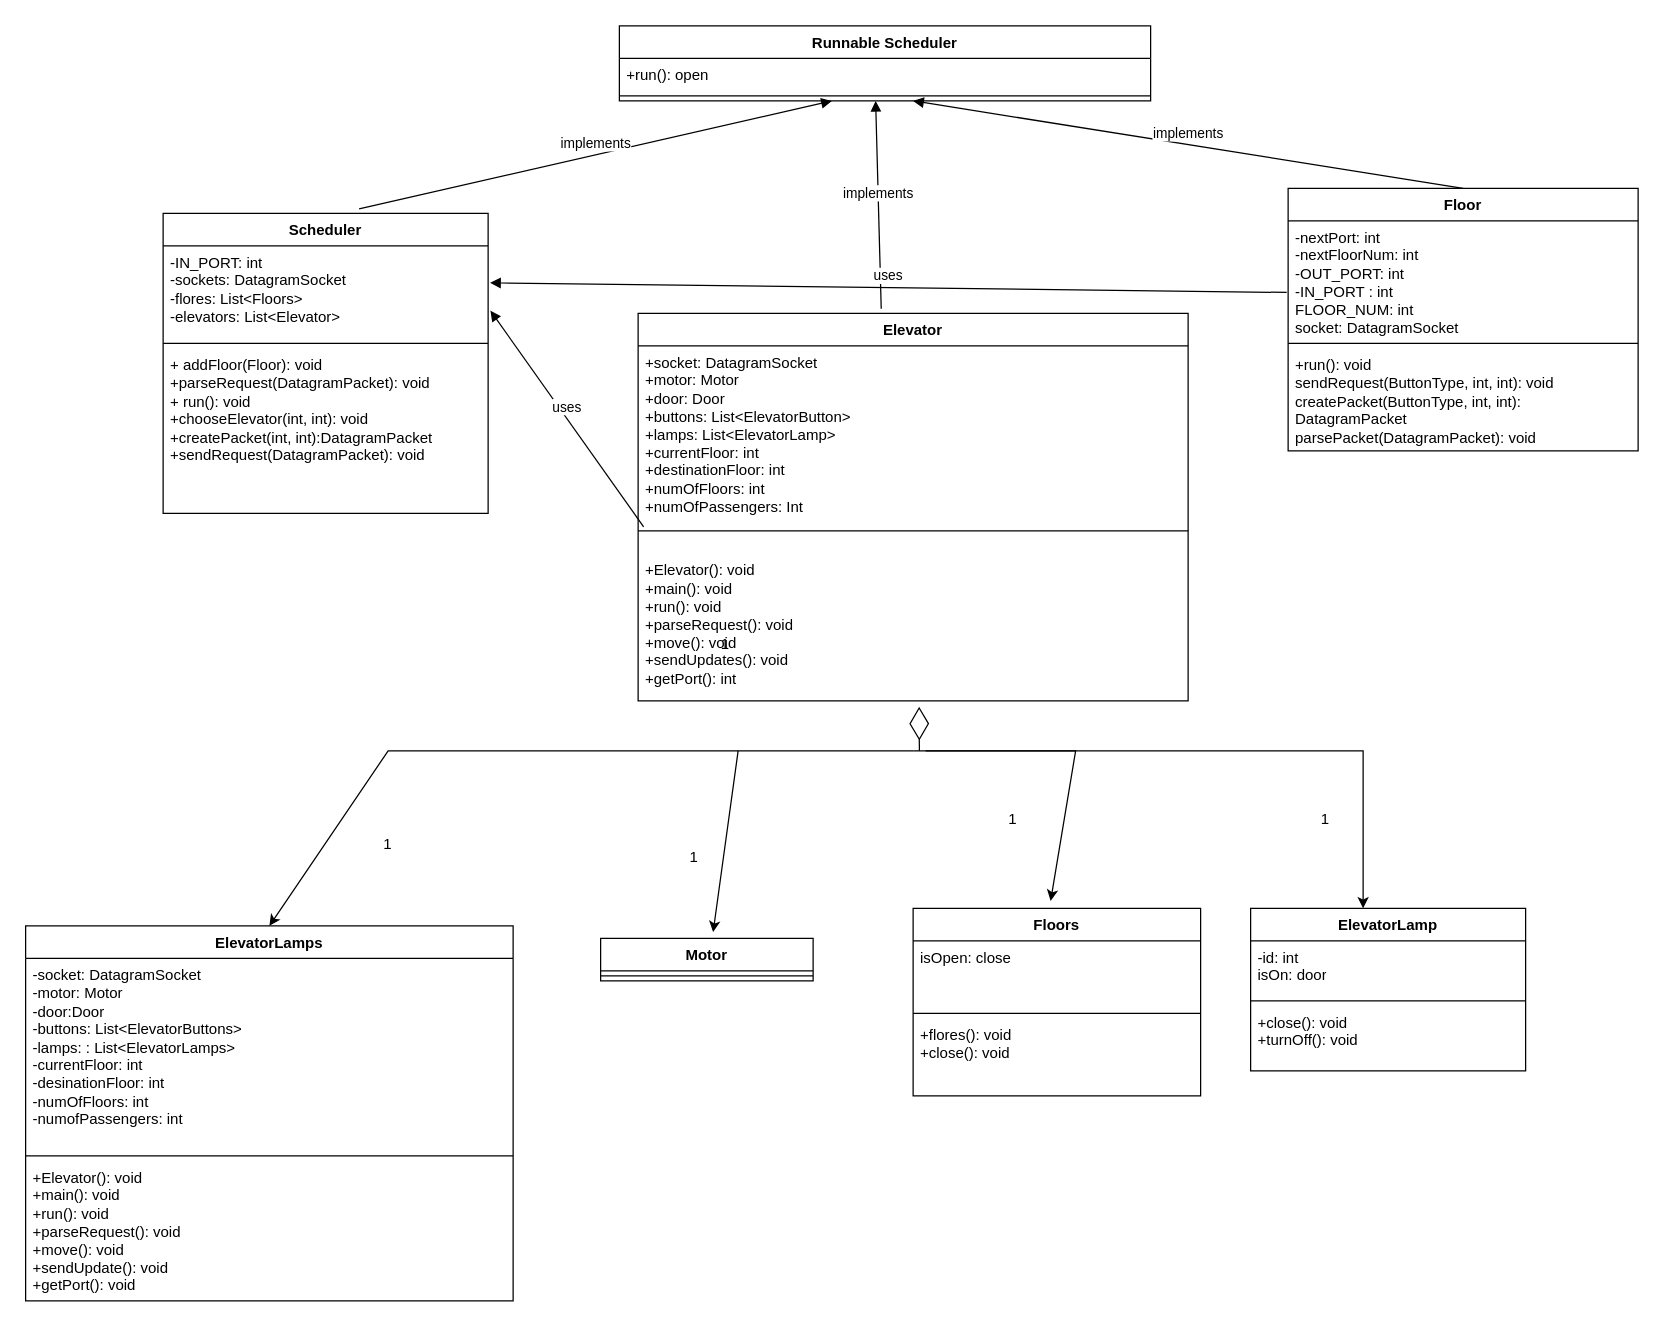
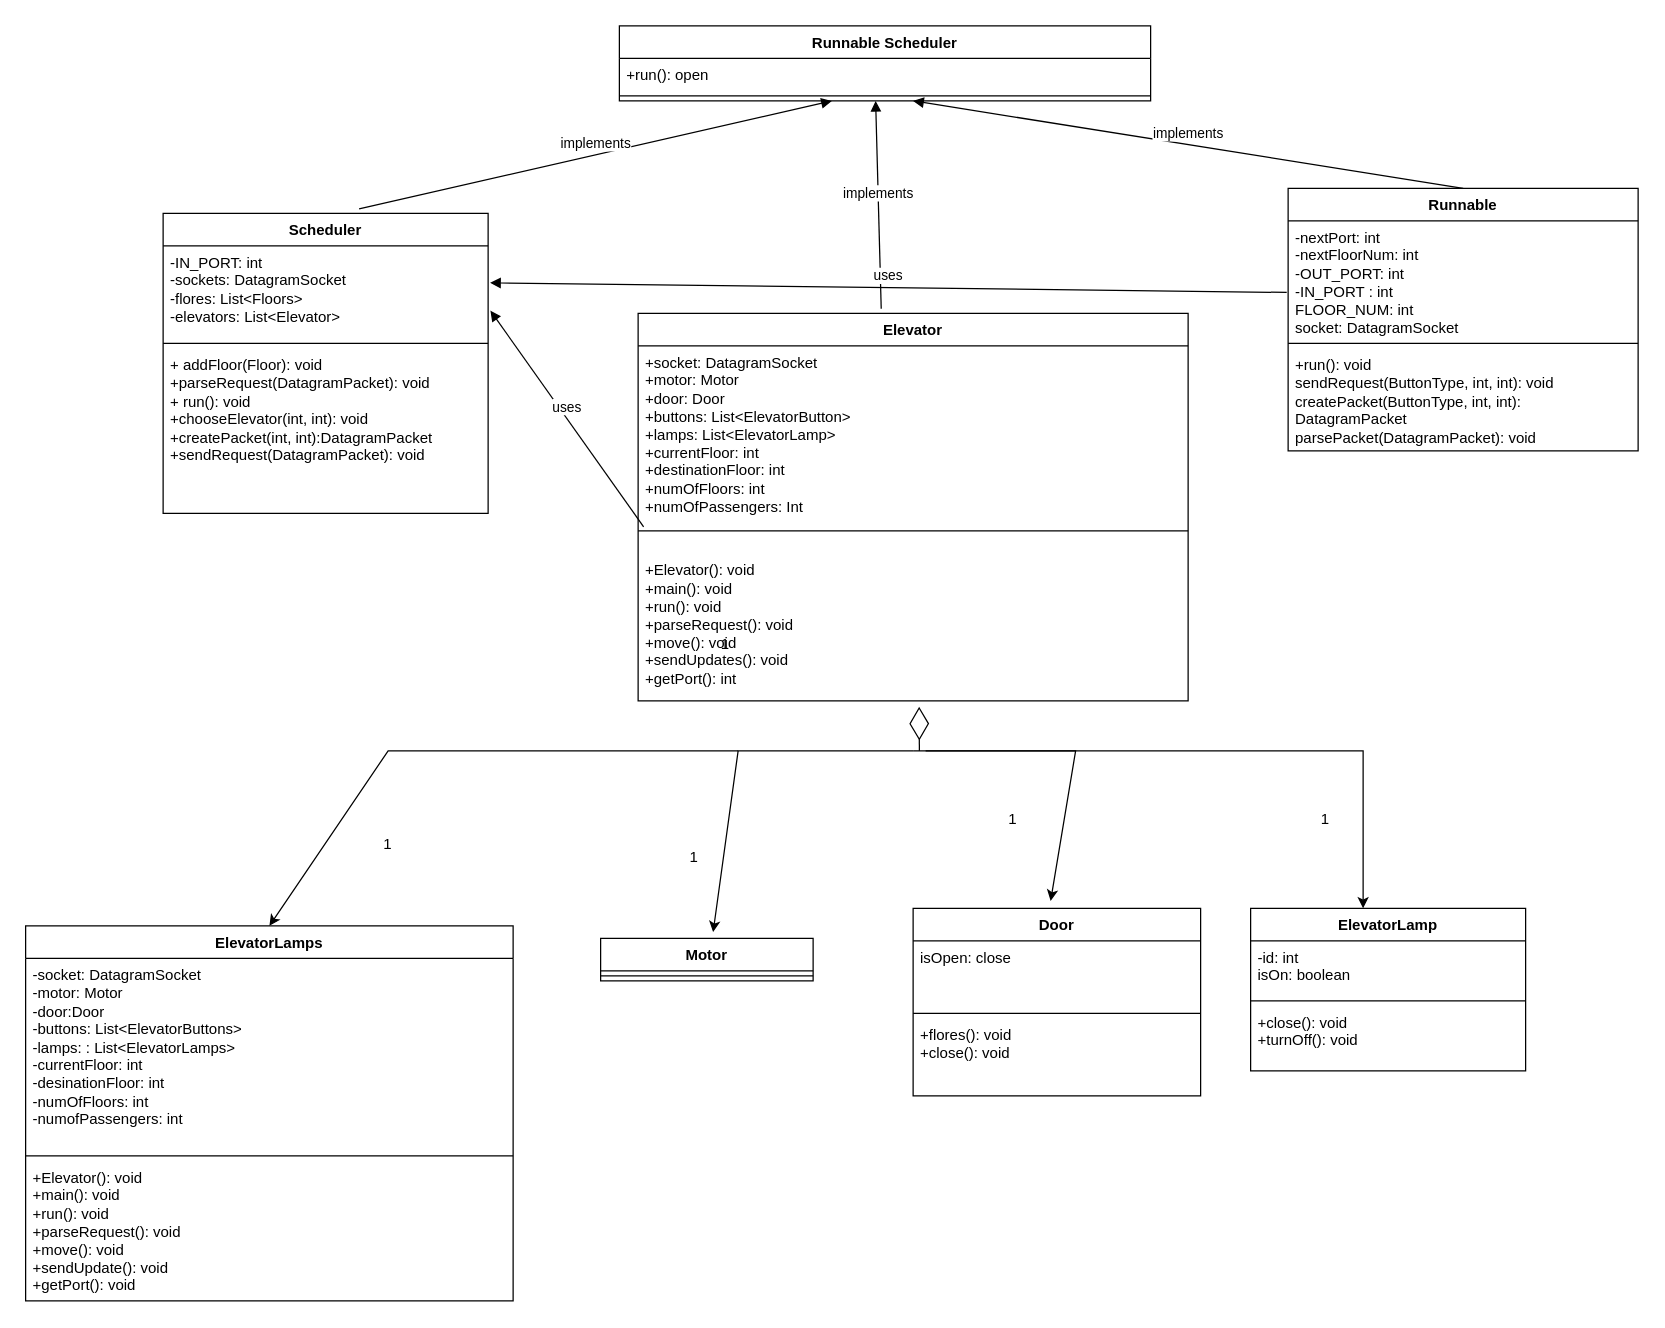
node "Floor": label "Floor" -> "Runnable"
node "Floors": label "Floors" -> "Door"
node "-id: int isOn: door": label "-id: int isOn: door" -> "-id: int isOn: boolean"
